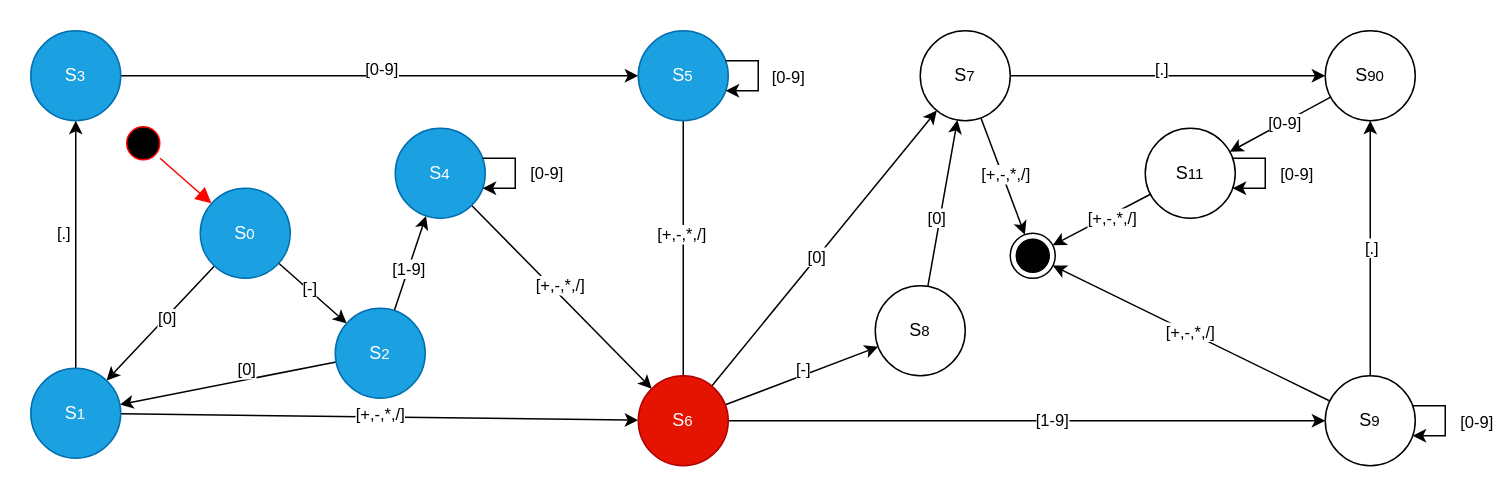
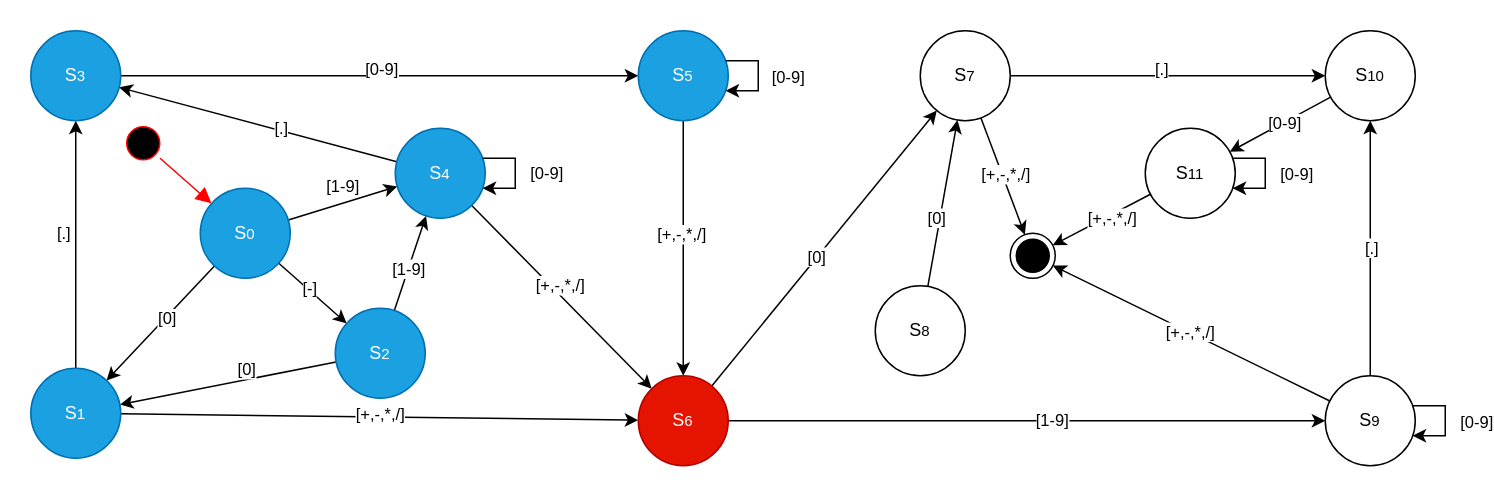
node "S90": label "S90" -> "S10"
edge "S4" -> "S3": added, label "[.]"
edge "S0" -> "S4": added, label "[1-9]"
edge "S5" -- "S6": arrowhead none -> classic
edge "S6" -> "S8": removed, label "[-]"
